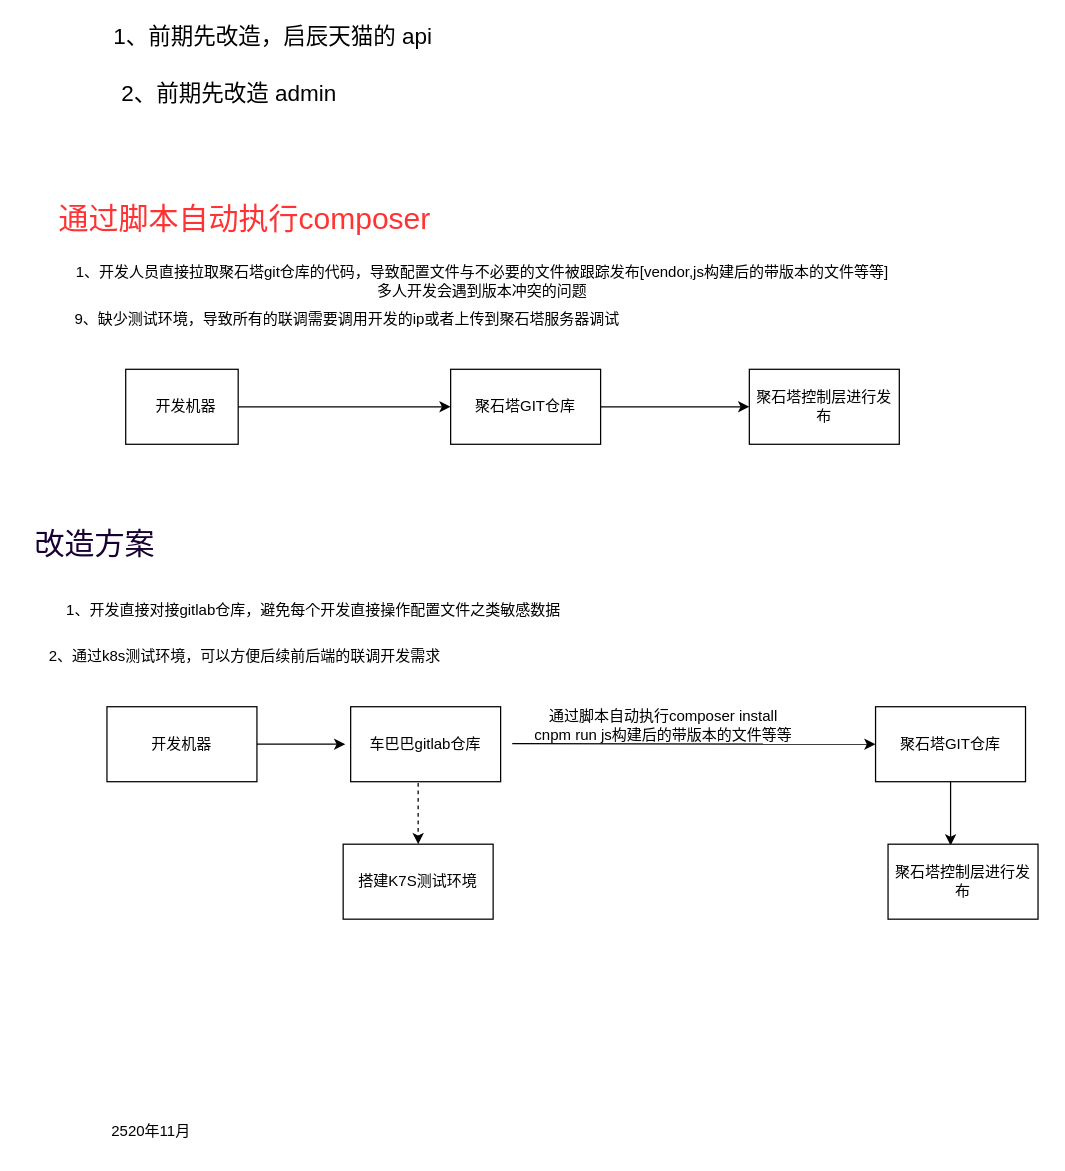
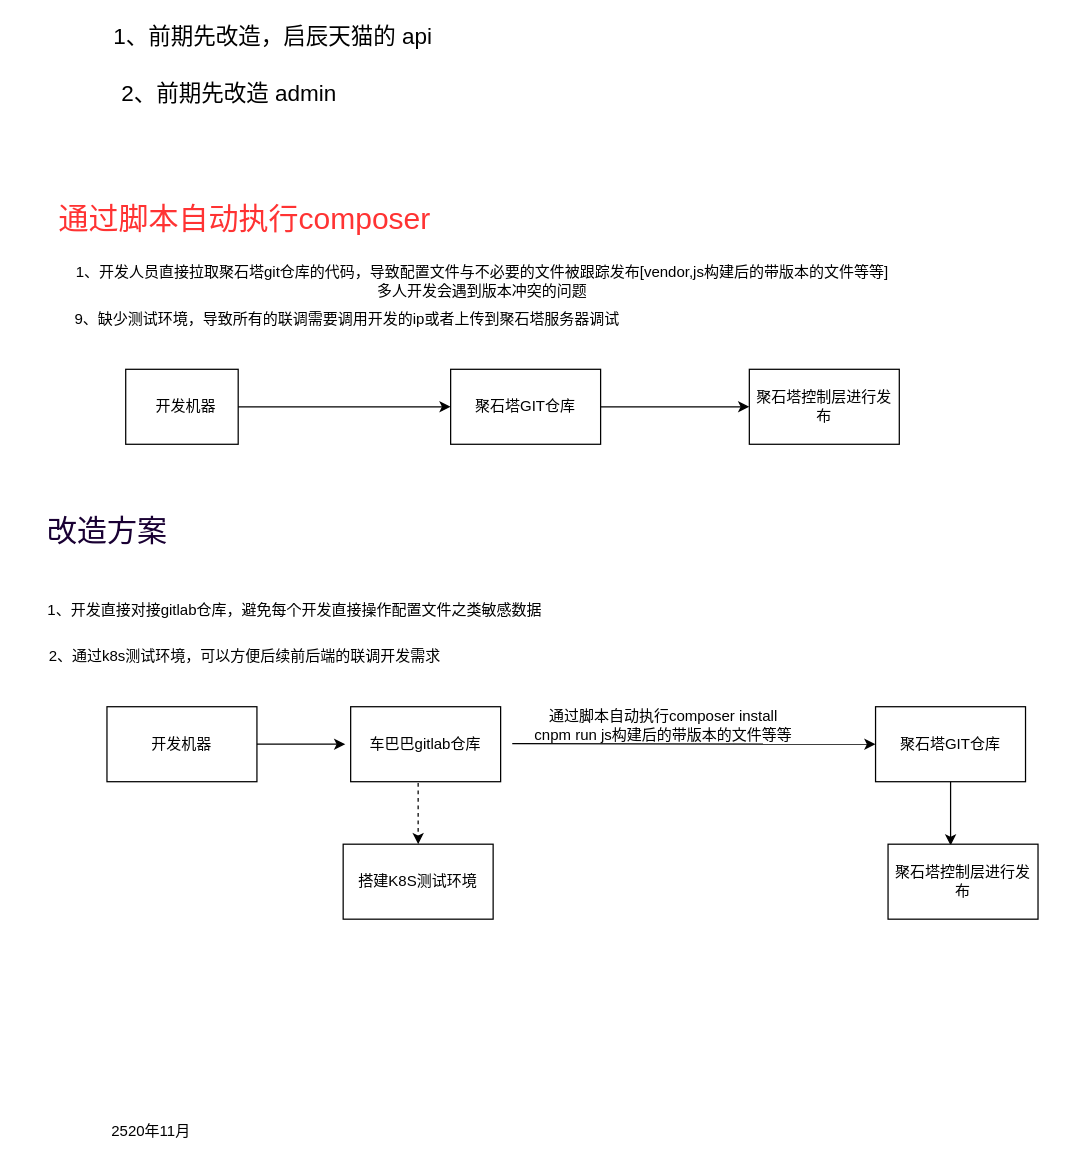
node "改造方案": moved (94, 544) -> (107, 532)
node "1、开发直接对接gitlab仓库，避免每个开发直接操作配置文件之类敏感数据": moved (313, 601) -> (294, 601)
node "搭建K7S测试环境": label "搭建K7S测试环境" -> "搭建K8S测试环境"
